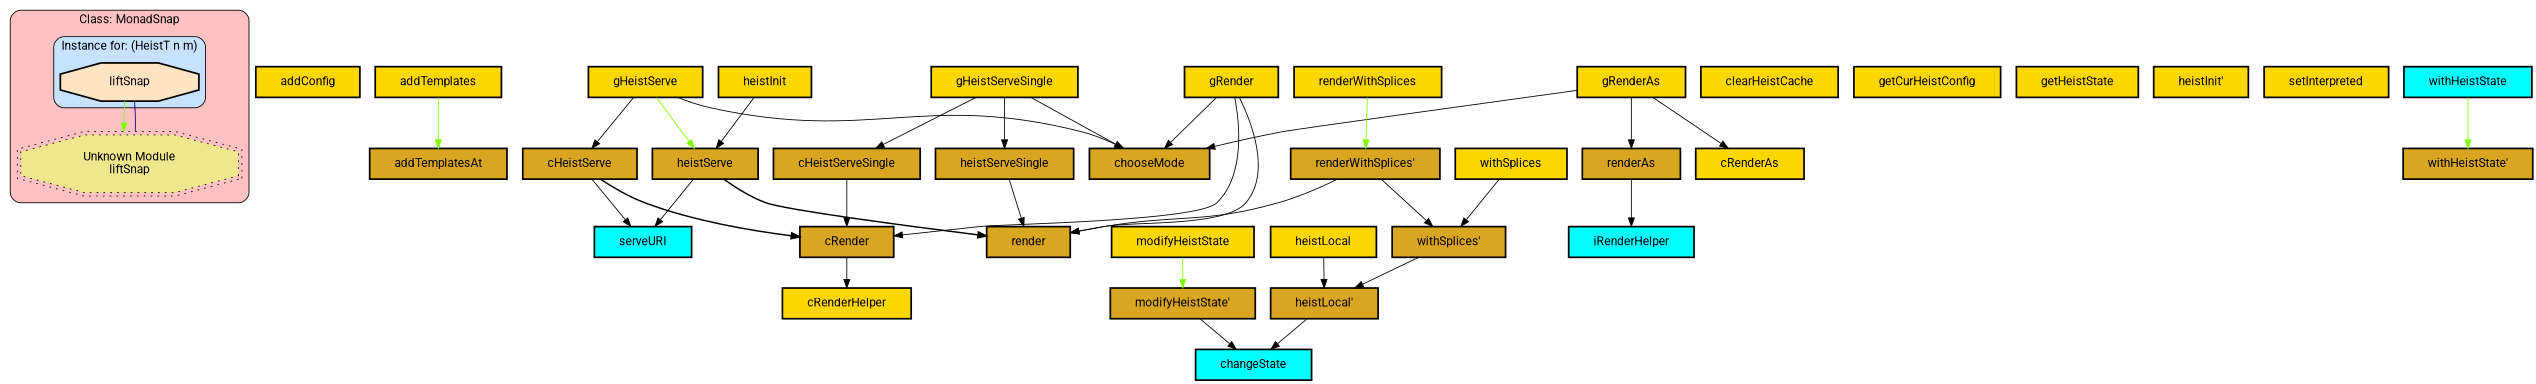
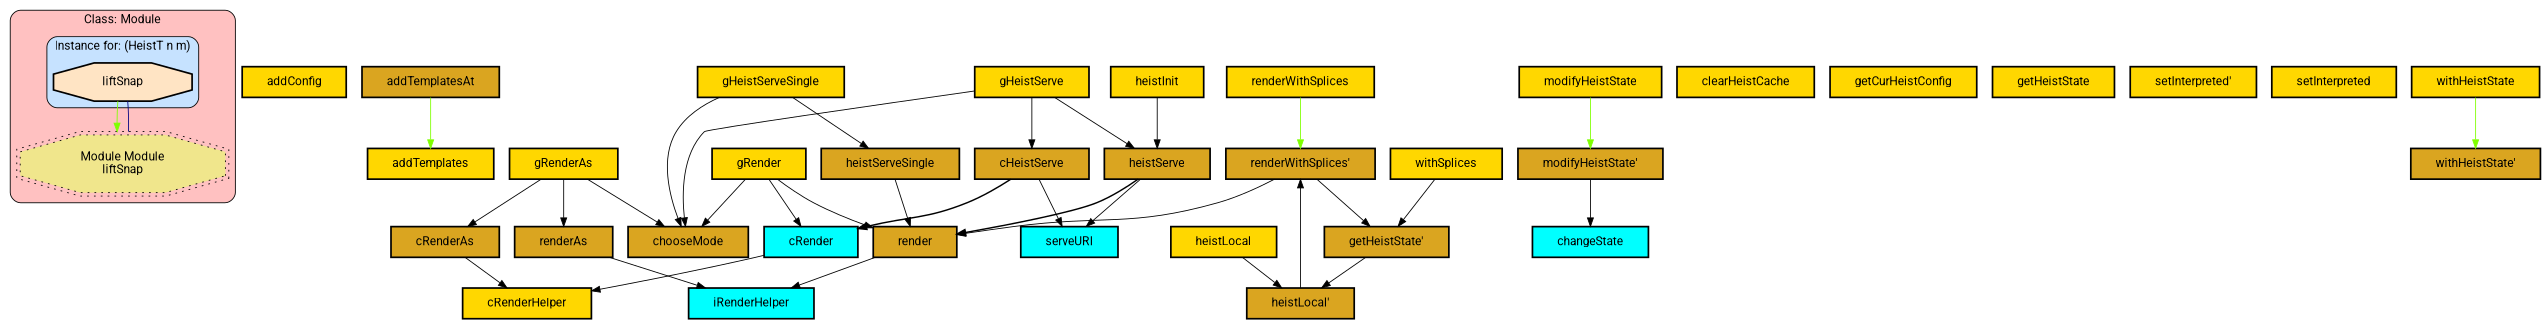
cluster "Class: MonadSnap": label "Class: MonadSnap" -> "Class: Module"
node "heistInit'": label "heistInit'" -> "setInterpreted'"
node "withHeistState": fillcolor cyan -> gold
edge "addTemplates" -> "addTemplatesAt": reversed
edge "gHeistServe" -> "heistServe": color chartreuse -> black
node "Unknown Module liftSnap": label "Unknown Module liftSnap" -> "Module Module liftSnap"
node "cHeistServeSingle": removed
node "cRenderAs": fillcolor gold -> goldenrod
node "cRender": fillcolor goldenrod -> cyan
node "withSplices'": label "withSplices'" -> "getHeistState'"
edge "cRenderAs" -> "cRenderHelper": added
edge "render" -> "iRenderHelper": added
edge "heistLocal'" -> "changeState": now "heistLocal'" -> "renderWithSplices'"
